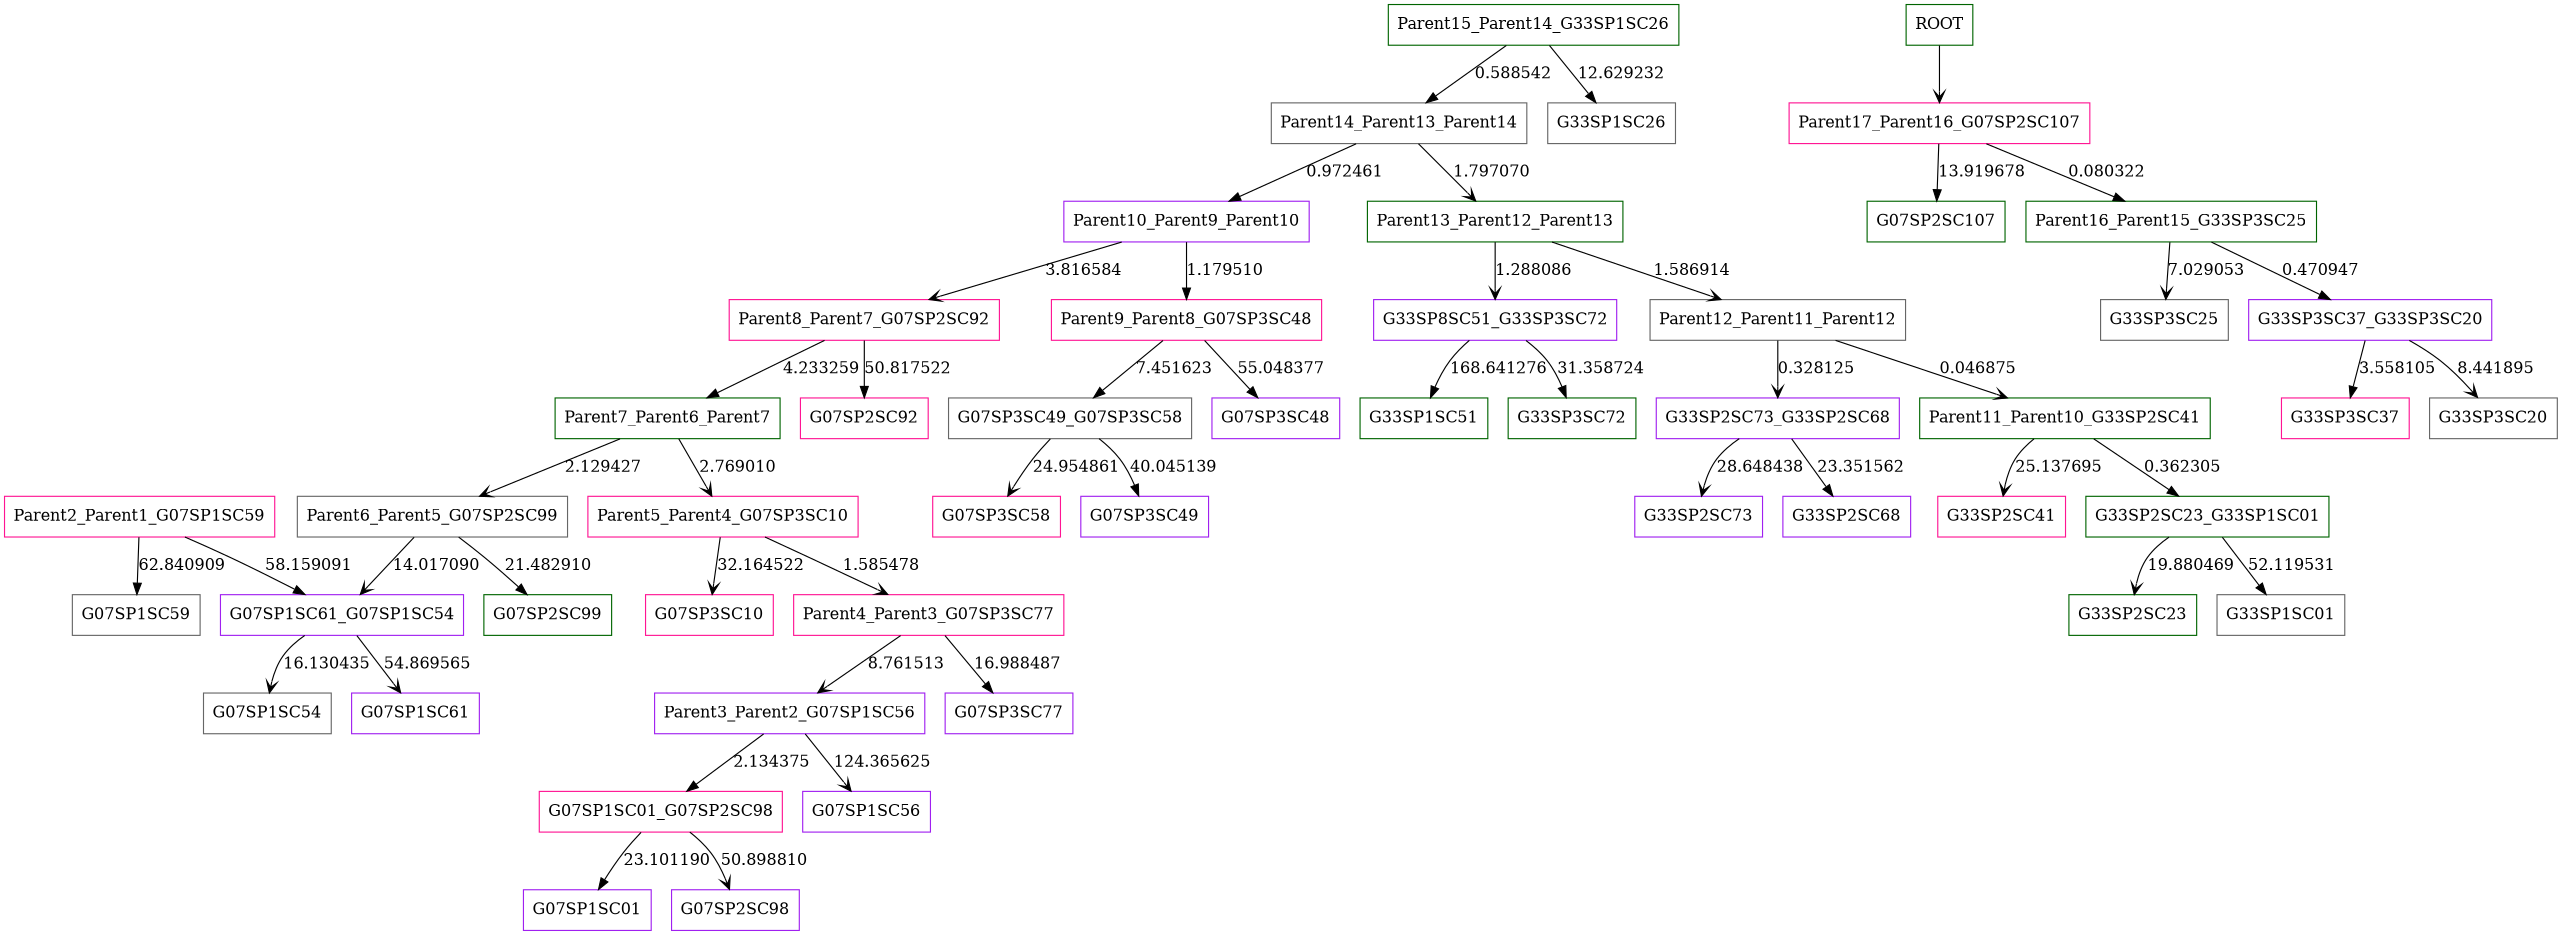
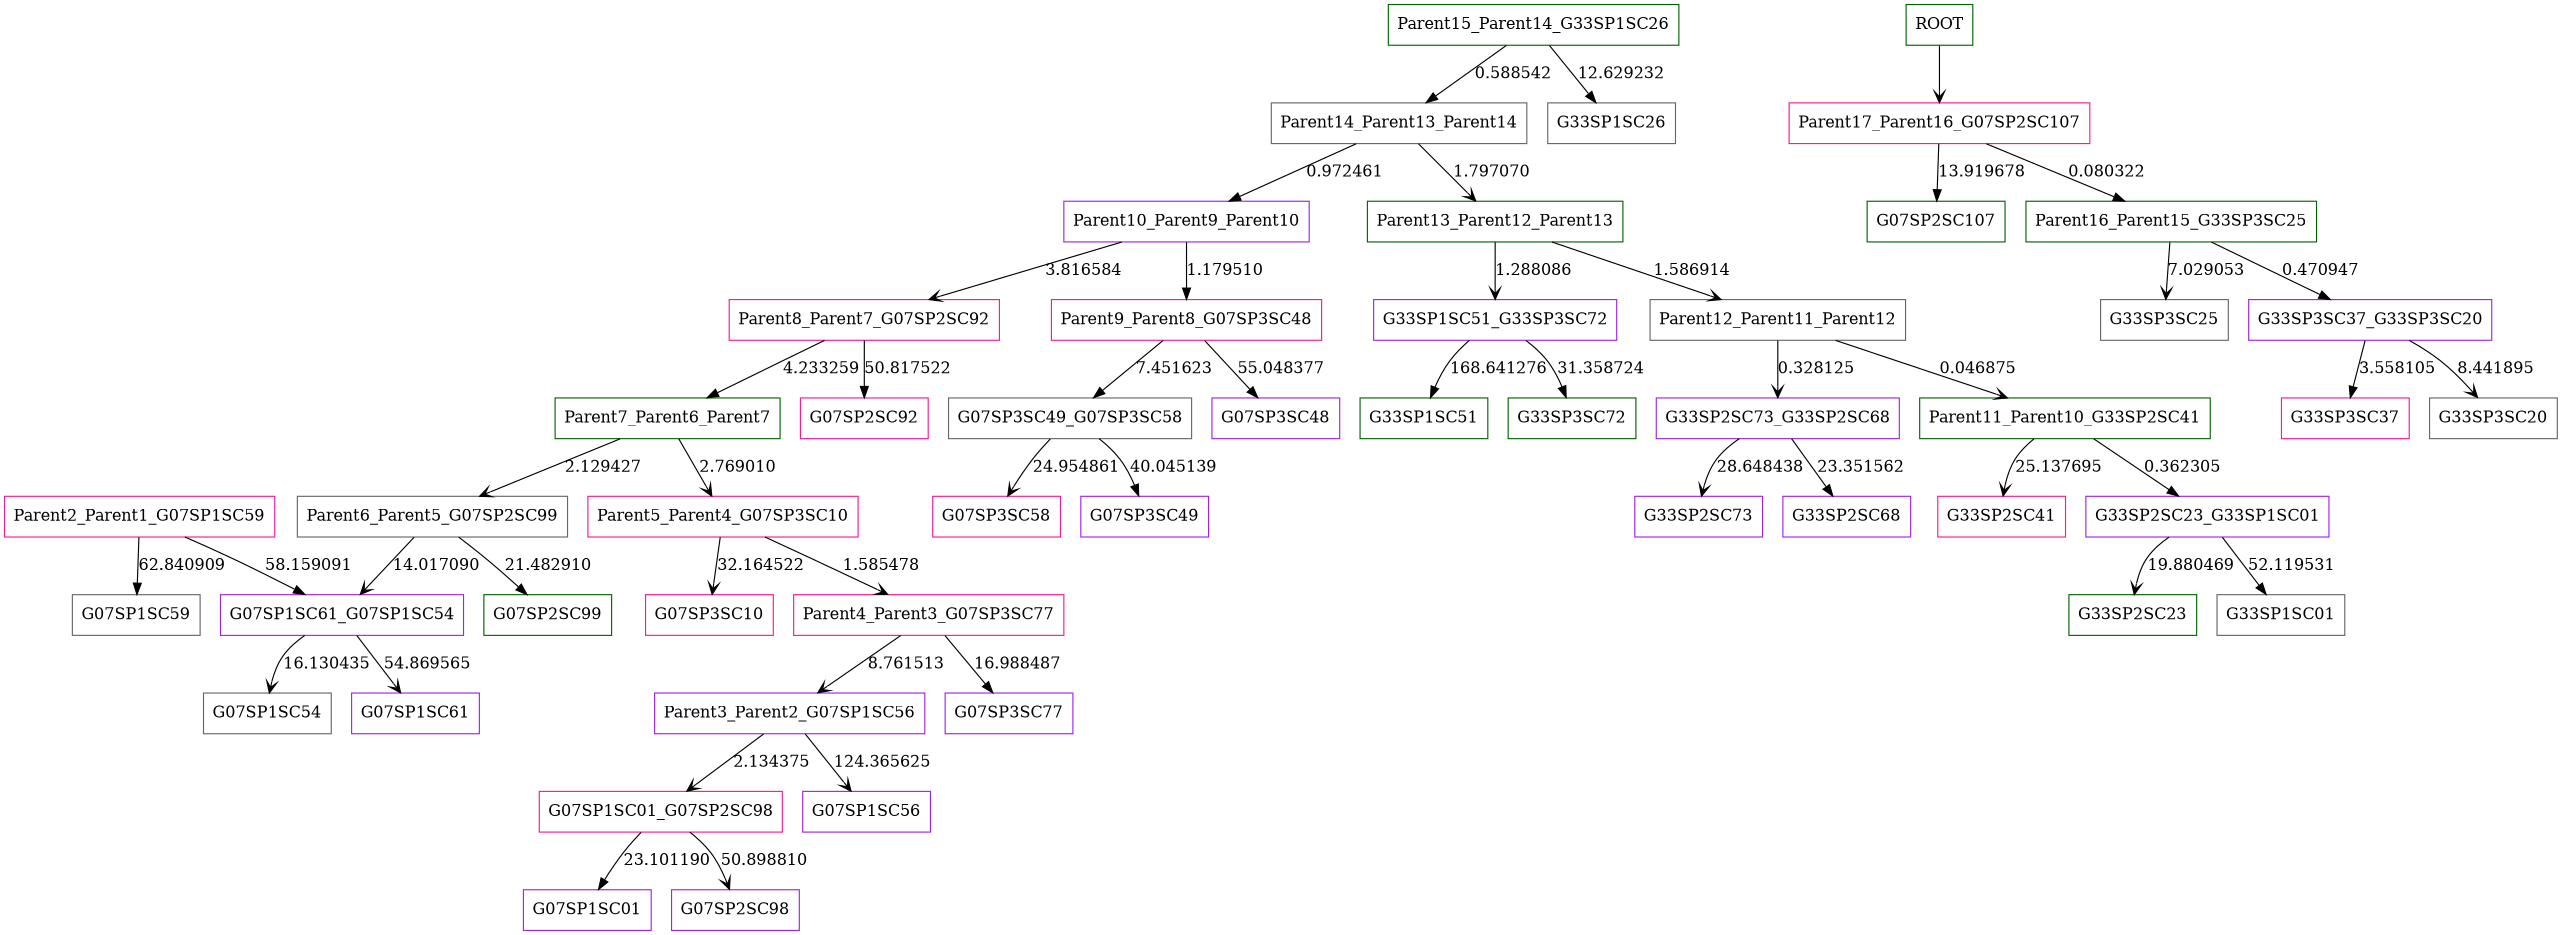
node "G33SP8SC51_G33SP3SC72": label "G33SP8SC51_G33SP3SC72" -> "G33SP1SC51_G33SP3SC72"
node "G33SP2SC23_G33SP1SC01": color darkgreen -> purple
edge "Parent3_Parent2_G07SP1SC56" -> "G07SP1SC01_G07SP2SC98": arrowhead normal -> vee
